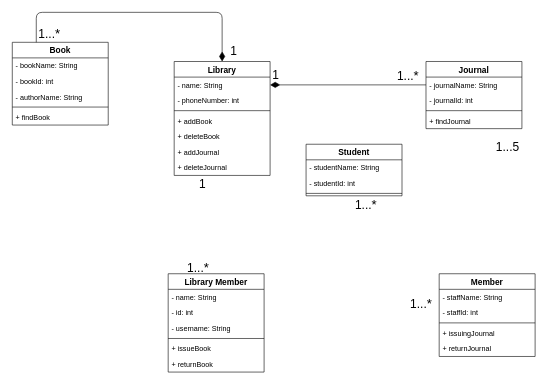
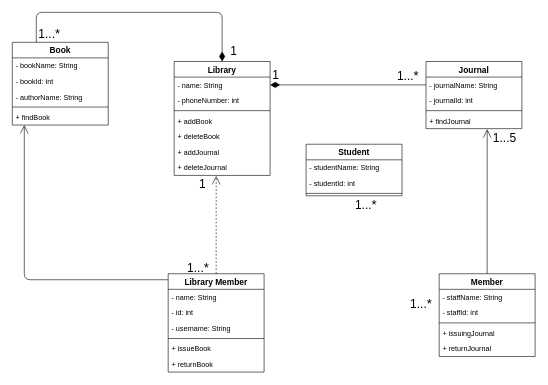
node "1...5": moved (510, 144) -> (507, 135)
edge "Member" -> "+ findJournal": added
edge "Library Member" -> "+ deleteJournal": added
edge "Library Member" -> "+ findBook": added
